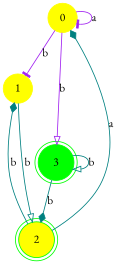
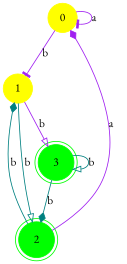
edge "0" -> "3": now "1" -> "3"
edge "2" -> "0": color teal -> purple
node "2": fillcolor yellow -> green
